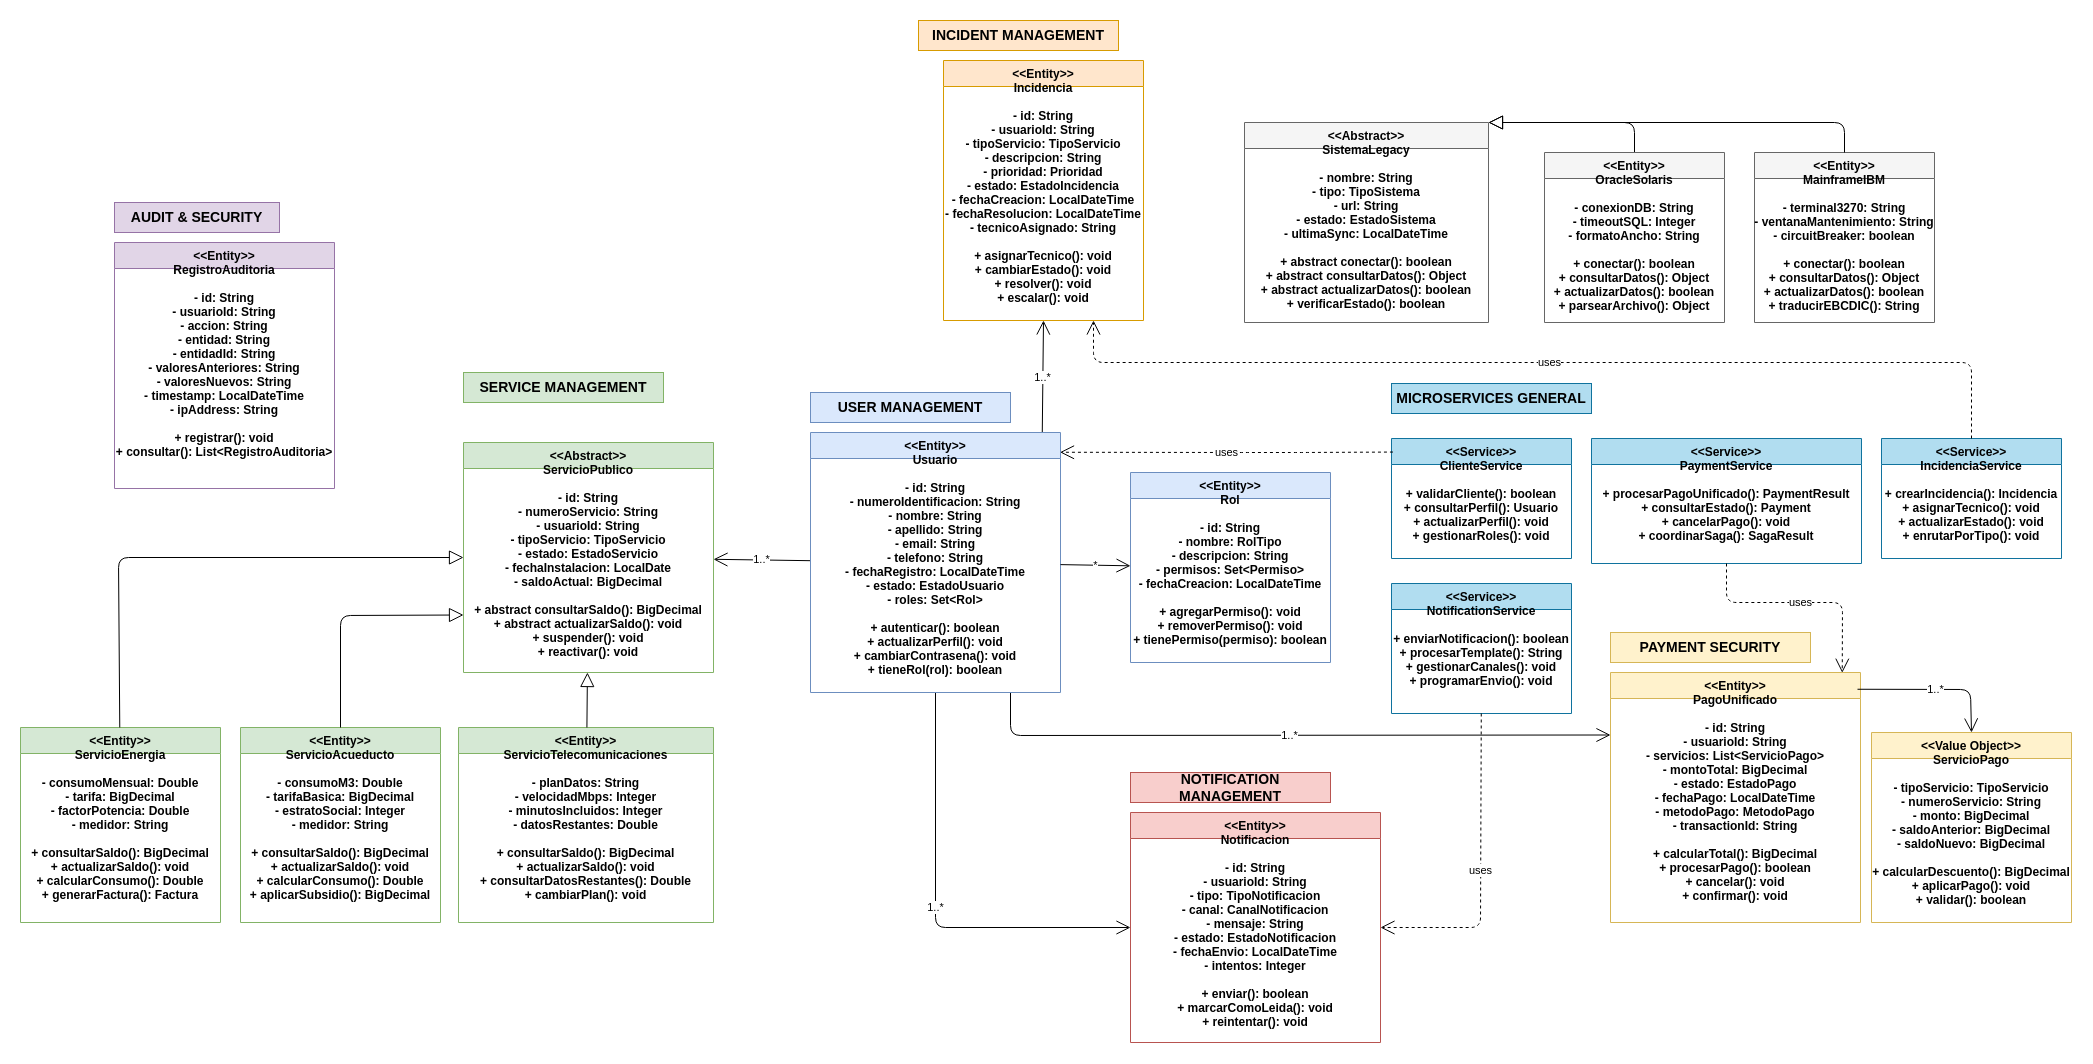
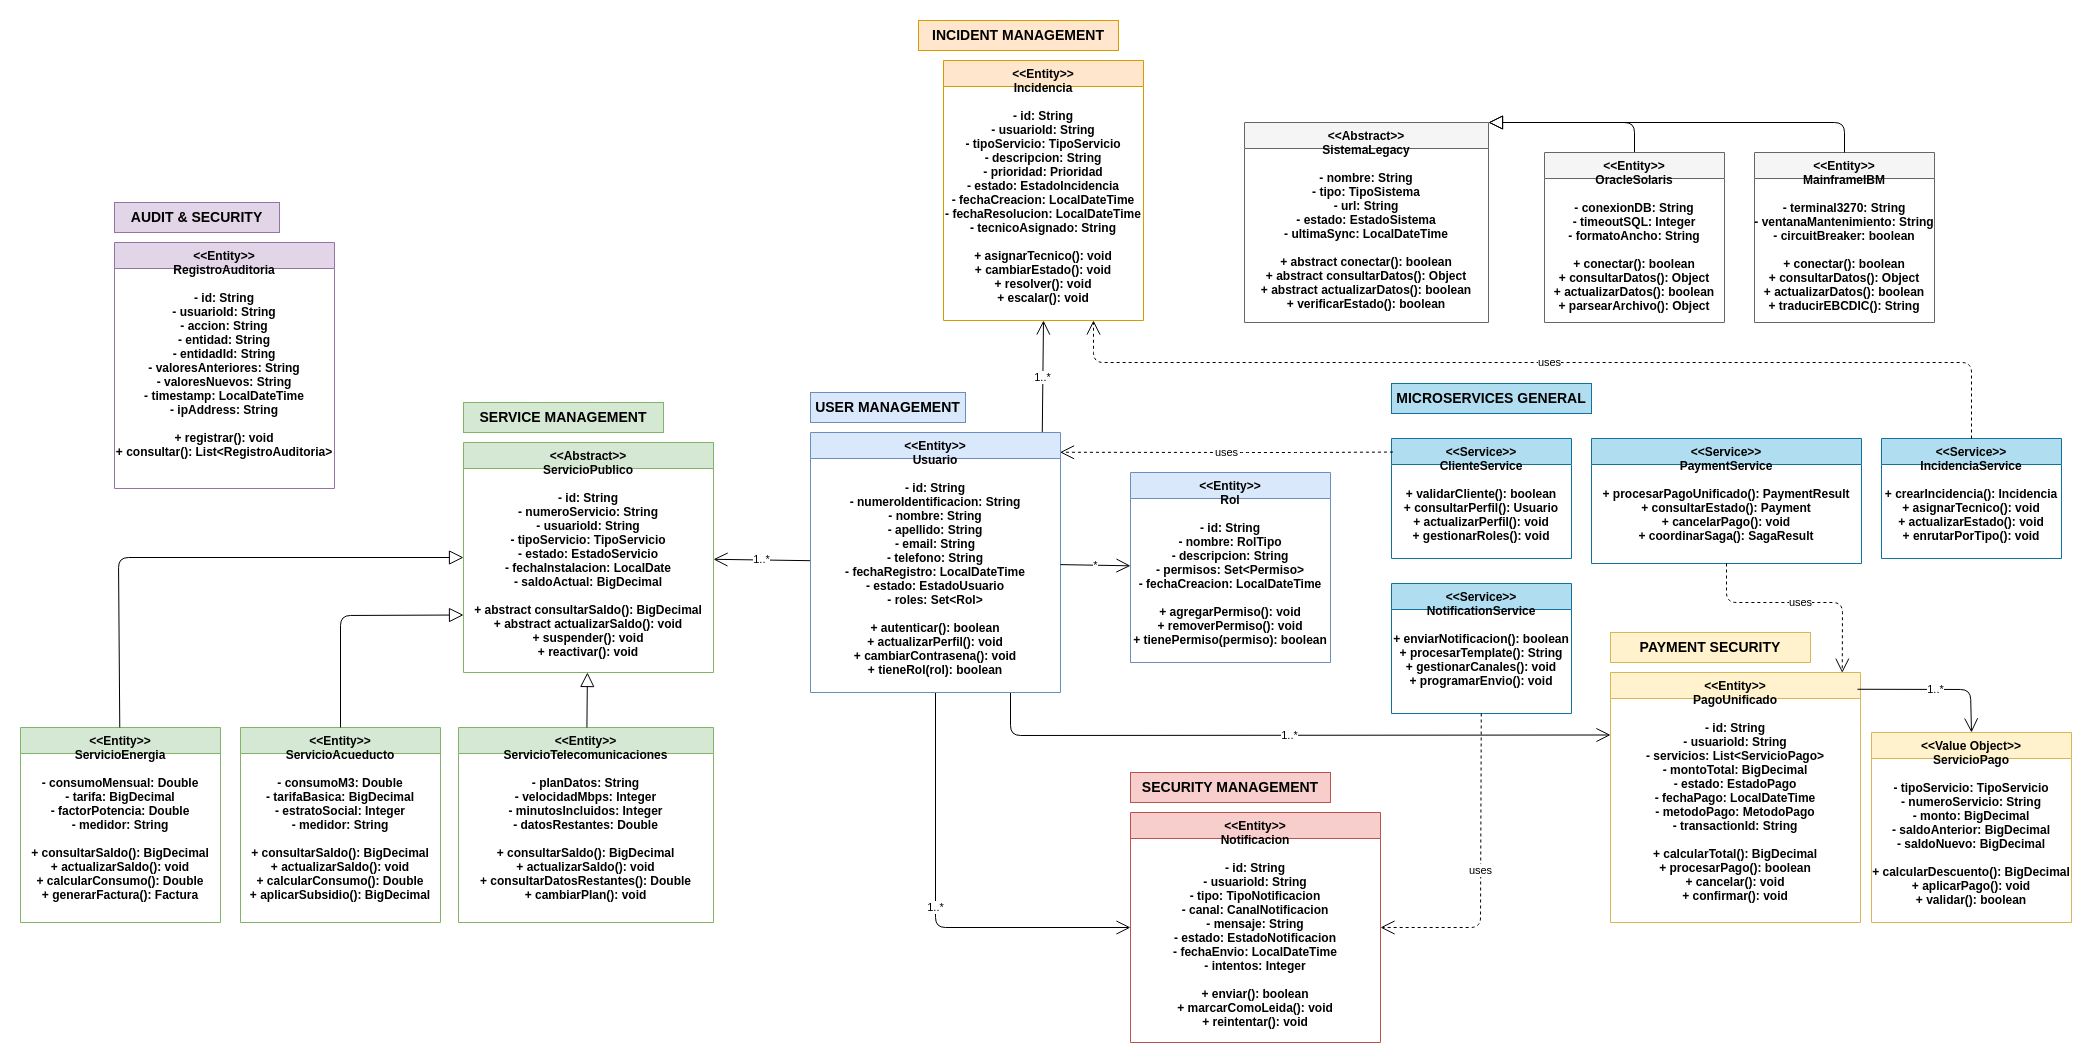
node "SERVICE MANAGEMENT": moved (564, 388) -> (564, 418)
node "USER MANAGEMENT": size 200x30 -> 155x30
node "NOTIFICATION MANAGEMENT": label "NOTIFICATION MANAGEMENT" -> "SECURITY MANAGEMENT"
